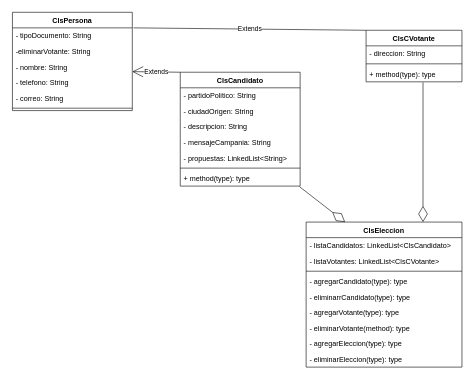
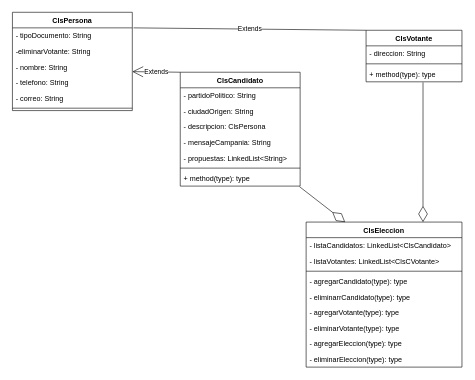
node "ClsCVotante": label "ClsCVotante" -> "ClsVotante"
node "- descripcion: String": label "- descripcion: String" -> "- descripcion: ClsPersona"
node "- eliminarVotante(method): type": label "- eliminarVotante(method): type" -> "- eliminarVotante(type): type"
